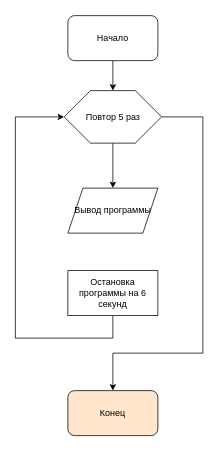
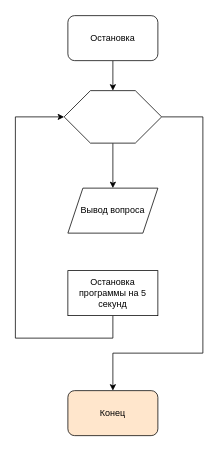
node "Начало": label "Начало" -> "Остановка"
node "Повтор 5 раз": removed
node "Вывод программы": label "Вывод программы" -> "Вывод вопроса"
node "Остановка программы на 6 секунд": label "Остановка программы на 6 секунд" -> "Остановка программы на 5 секунд"
